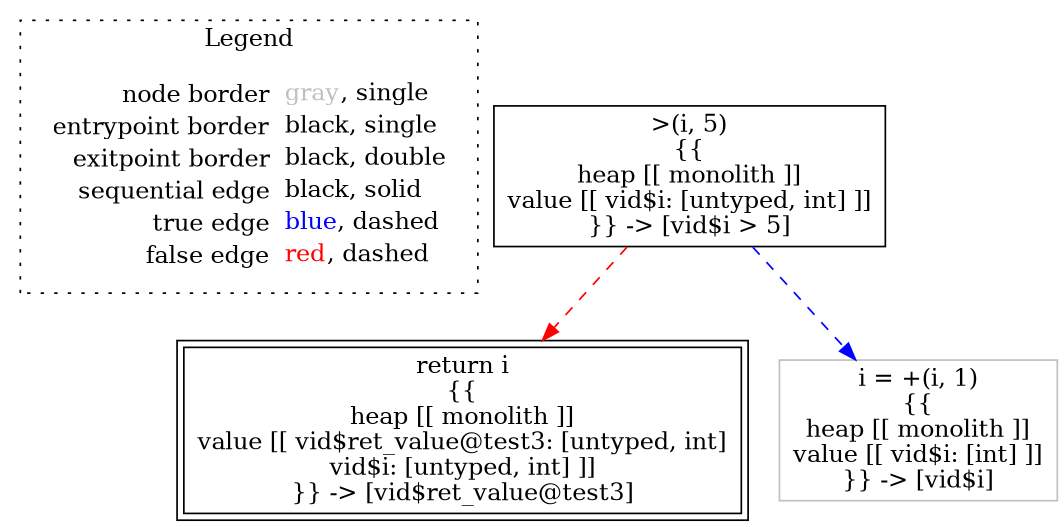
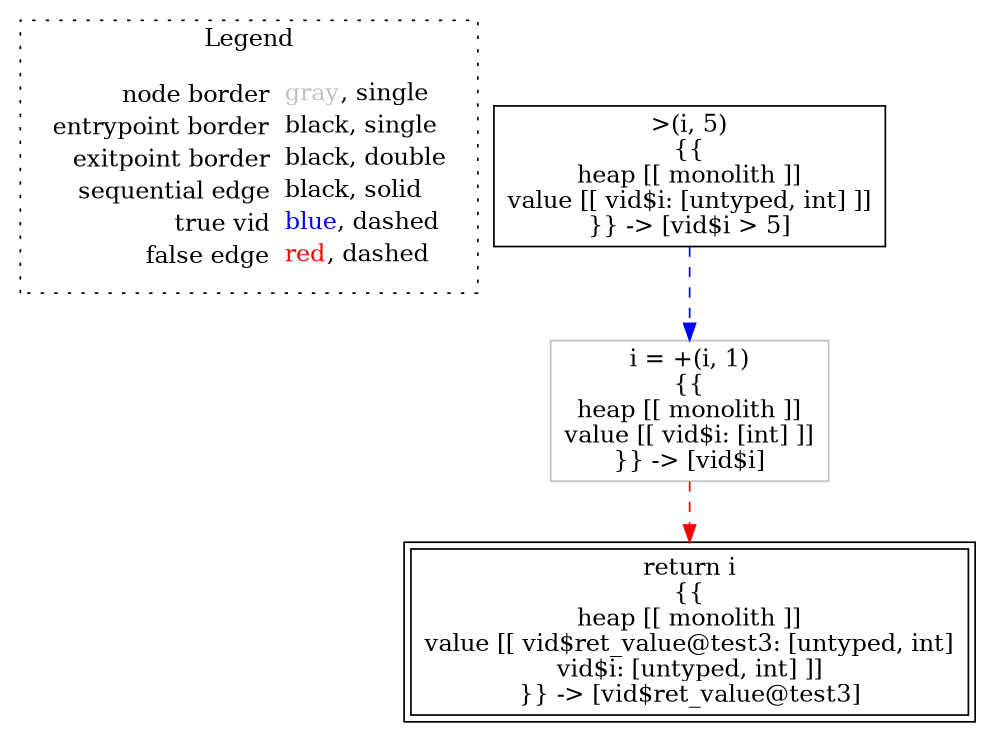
node "node border": text "true edge" -> "true vid"
edge ">(i, 5)" -> "return i": now "i = +(i, 1)" -> "return i"
